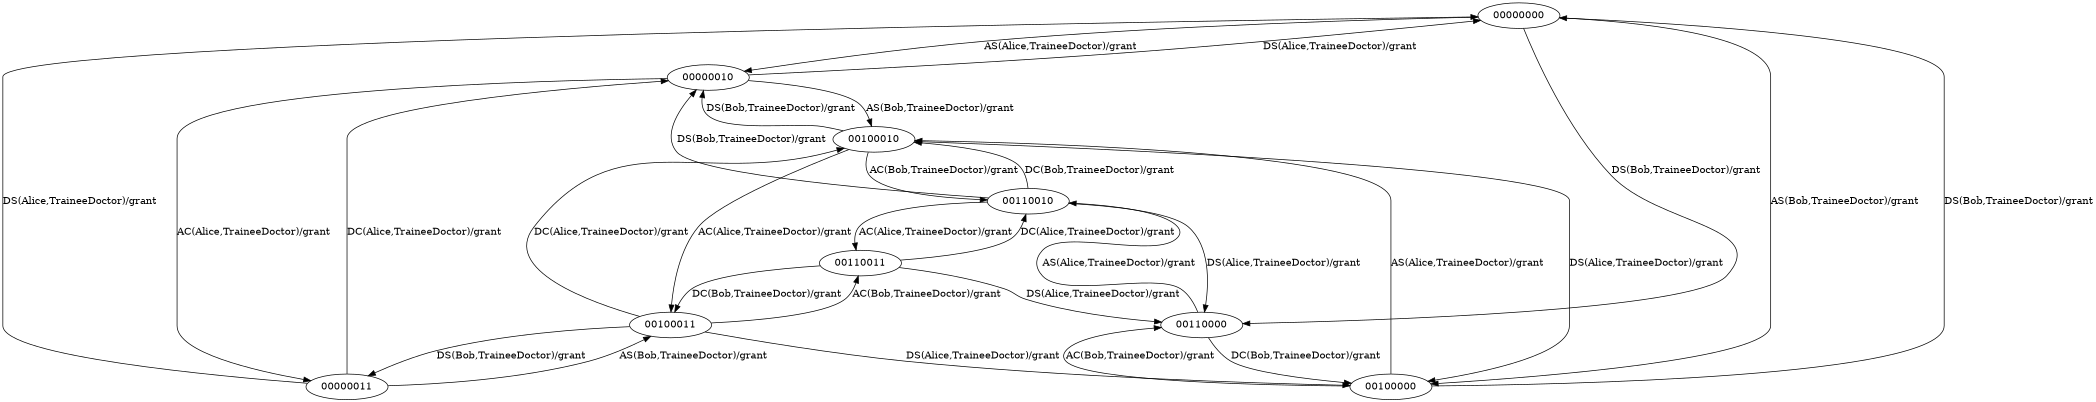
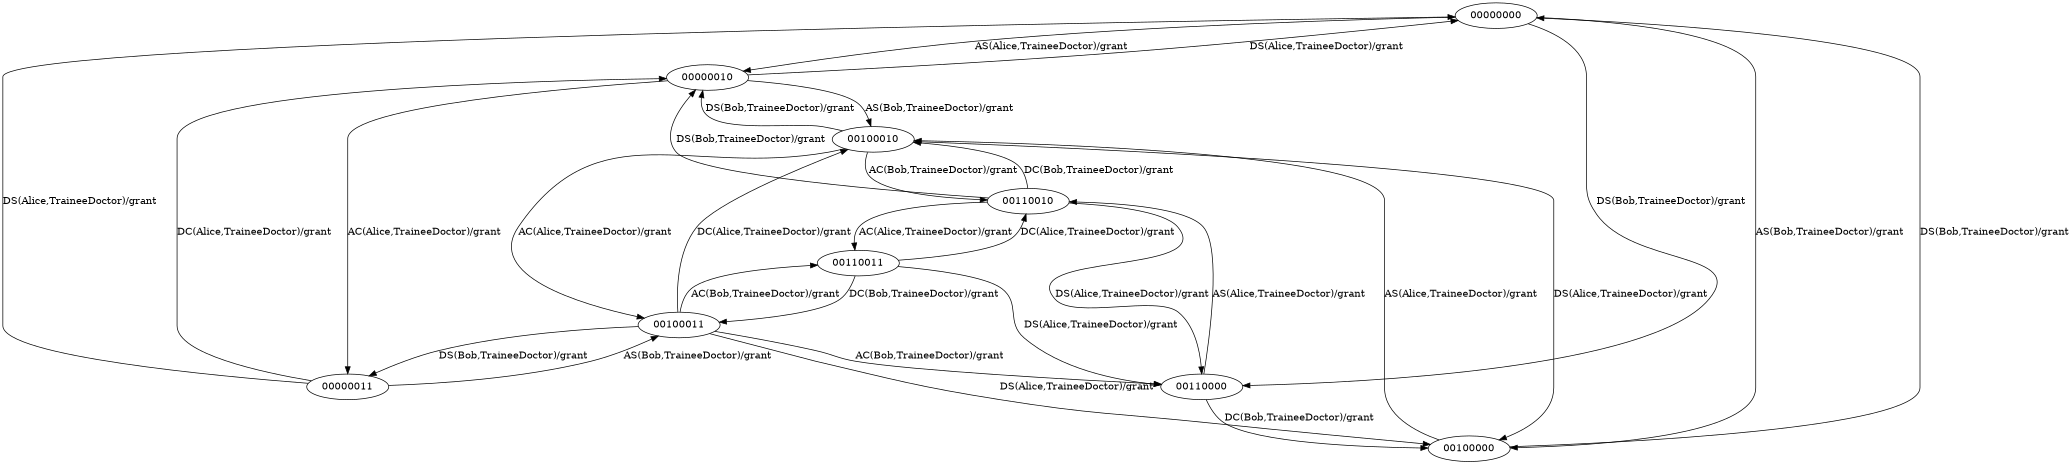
edge "00100000" -> "00110000": now "00100011" -> "00110000"
